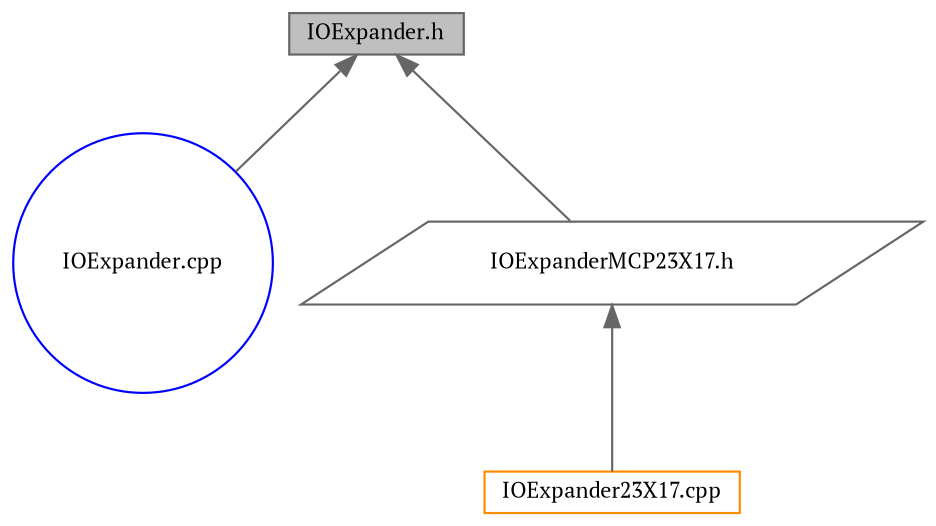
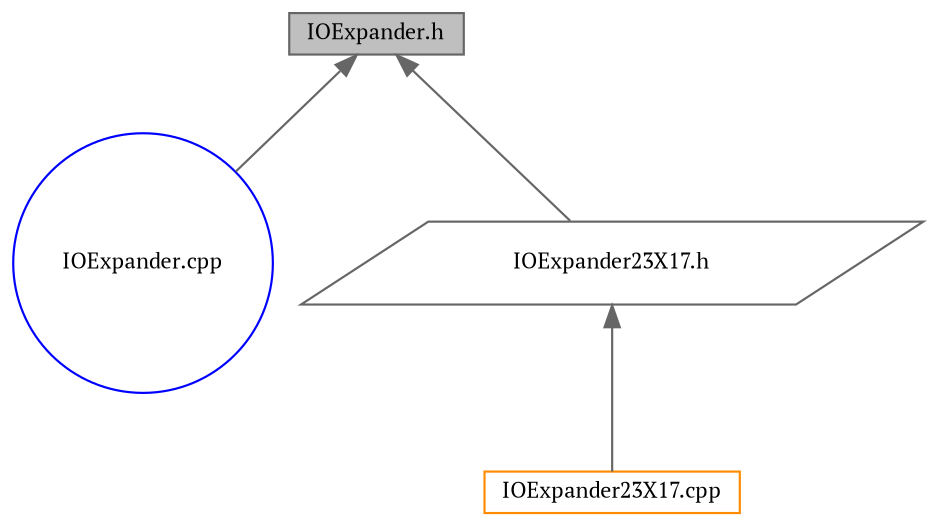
node "IOExpanderMCP23X17.h": label "IOExpanderMCP23X17.h" -> "IOExpander23X17.h"
